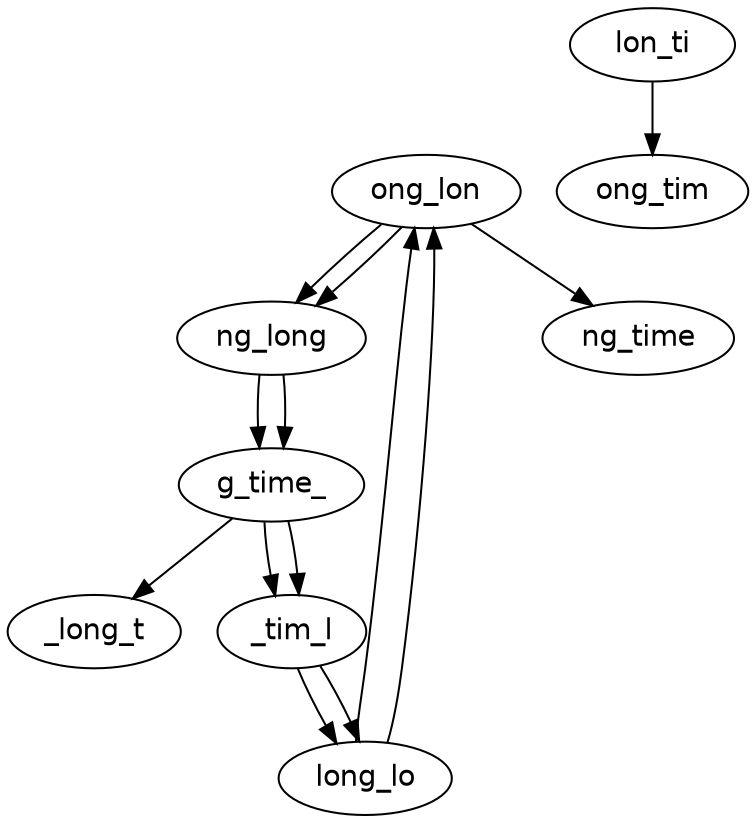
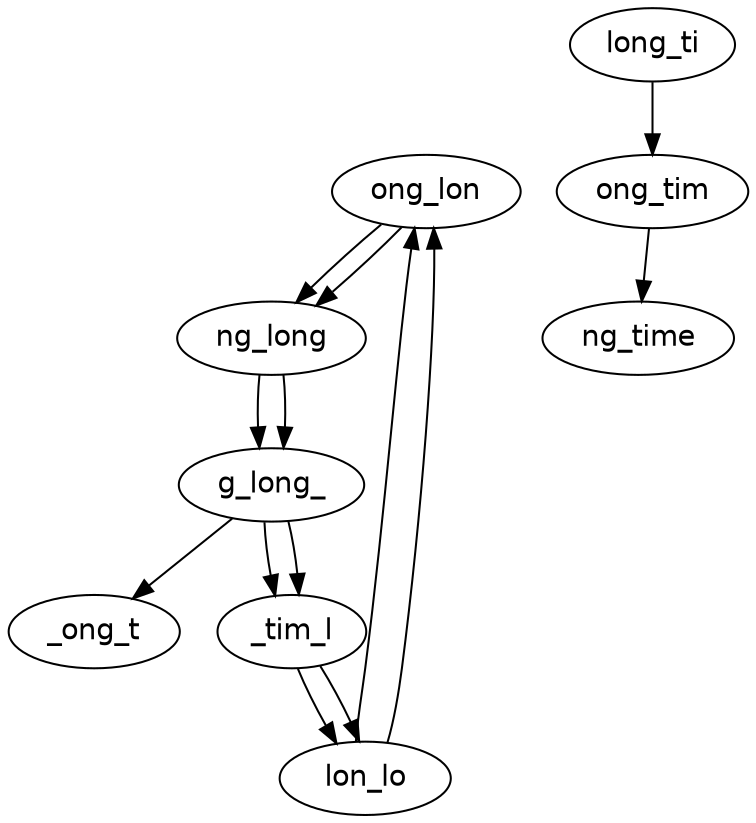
node "lon_ti": label "lon_ti" -> "long_ti"
edge "ong_lon" -> "ng_time": now "ong_tim" -> "ng_time"
node "g_time_": label "g_time_" -> "g_long_"
node "_long_t": label "_long_t" -> "_ong_t"
node "long_lo": label "long_lo" -> "lon_lo"
